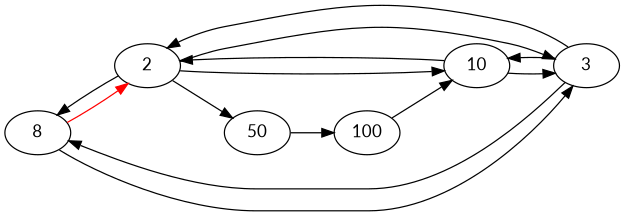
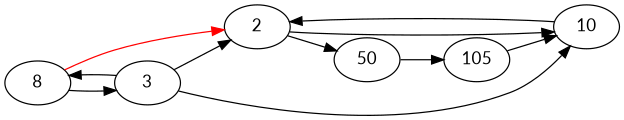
edge "2" -> "3": removed
edge "10" -> "3": removed
edge "2" -> "8": removed
node "100": label "100" -> "105"
